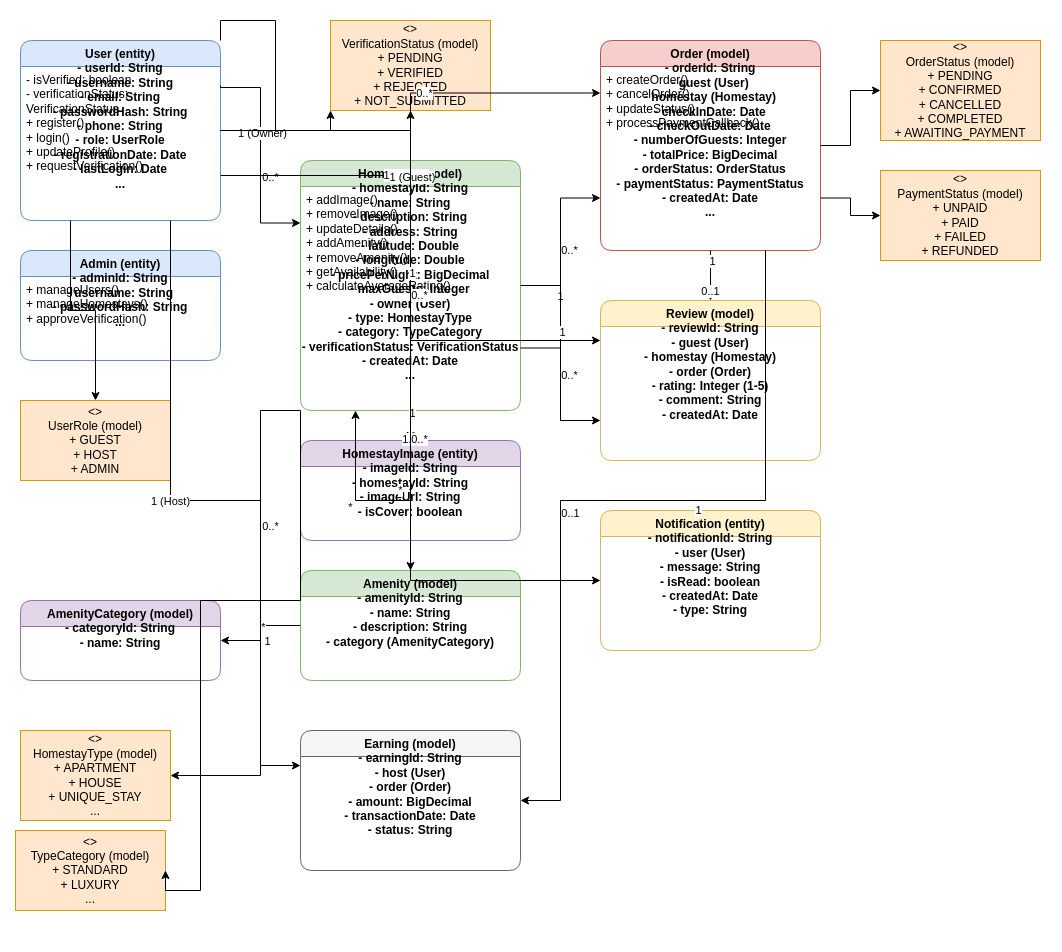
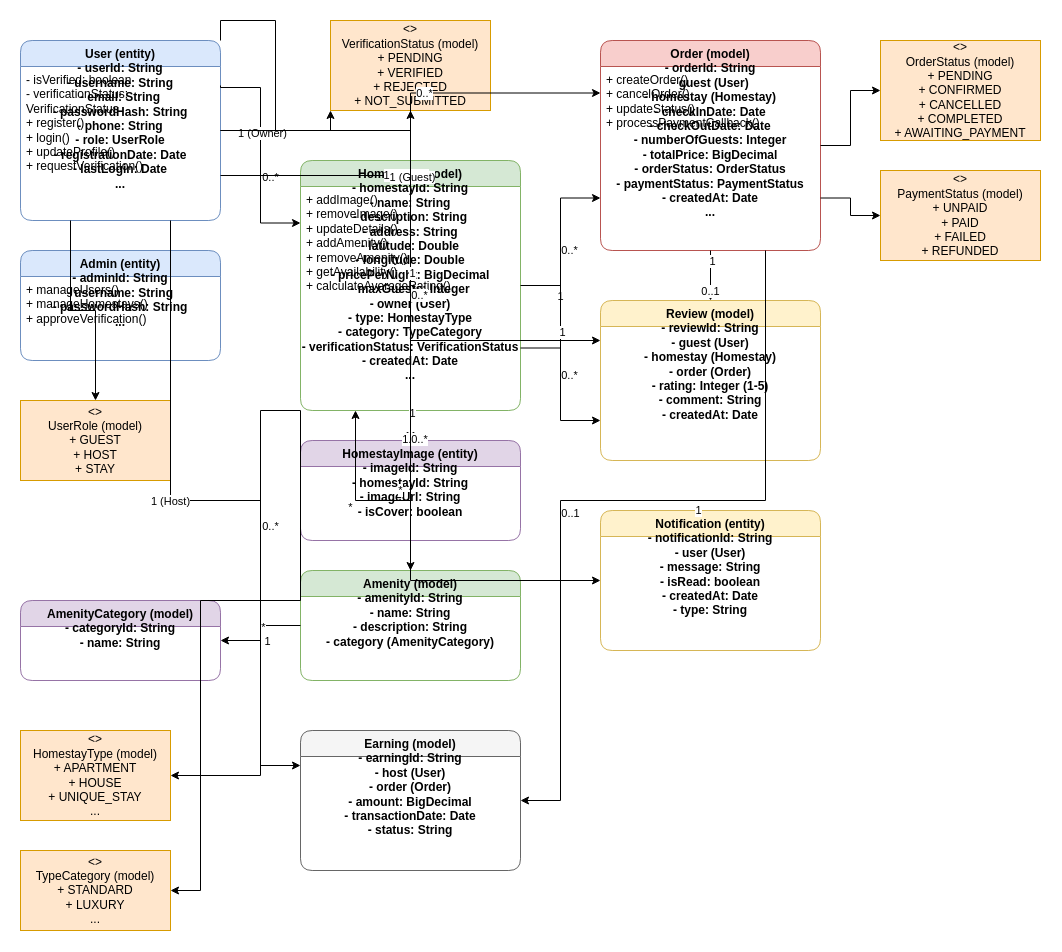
node "> UserRole (model) + GUEST + HOST + ADMIN": label "> UserRole (model) + GUEST + HOST + ADMIN" -> "> UserRole (model) + GUEST + HOST + STAY"
node "> TypeCategory (model) + STANDARD + LUXURY ...": moved (91, 871) -> (96, 891)
